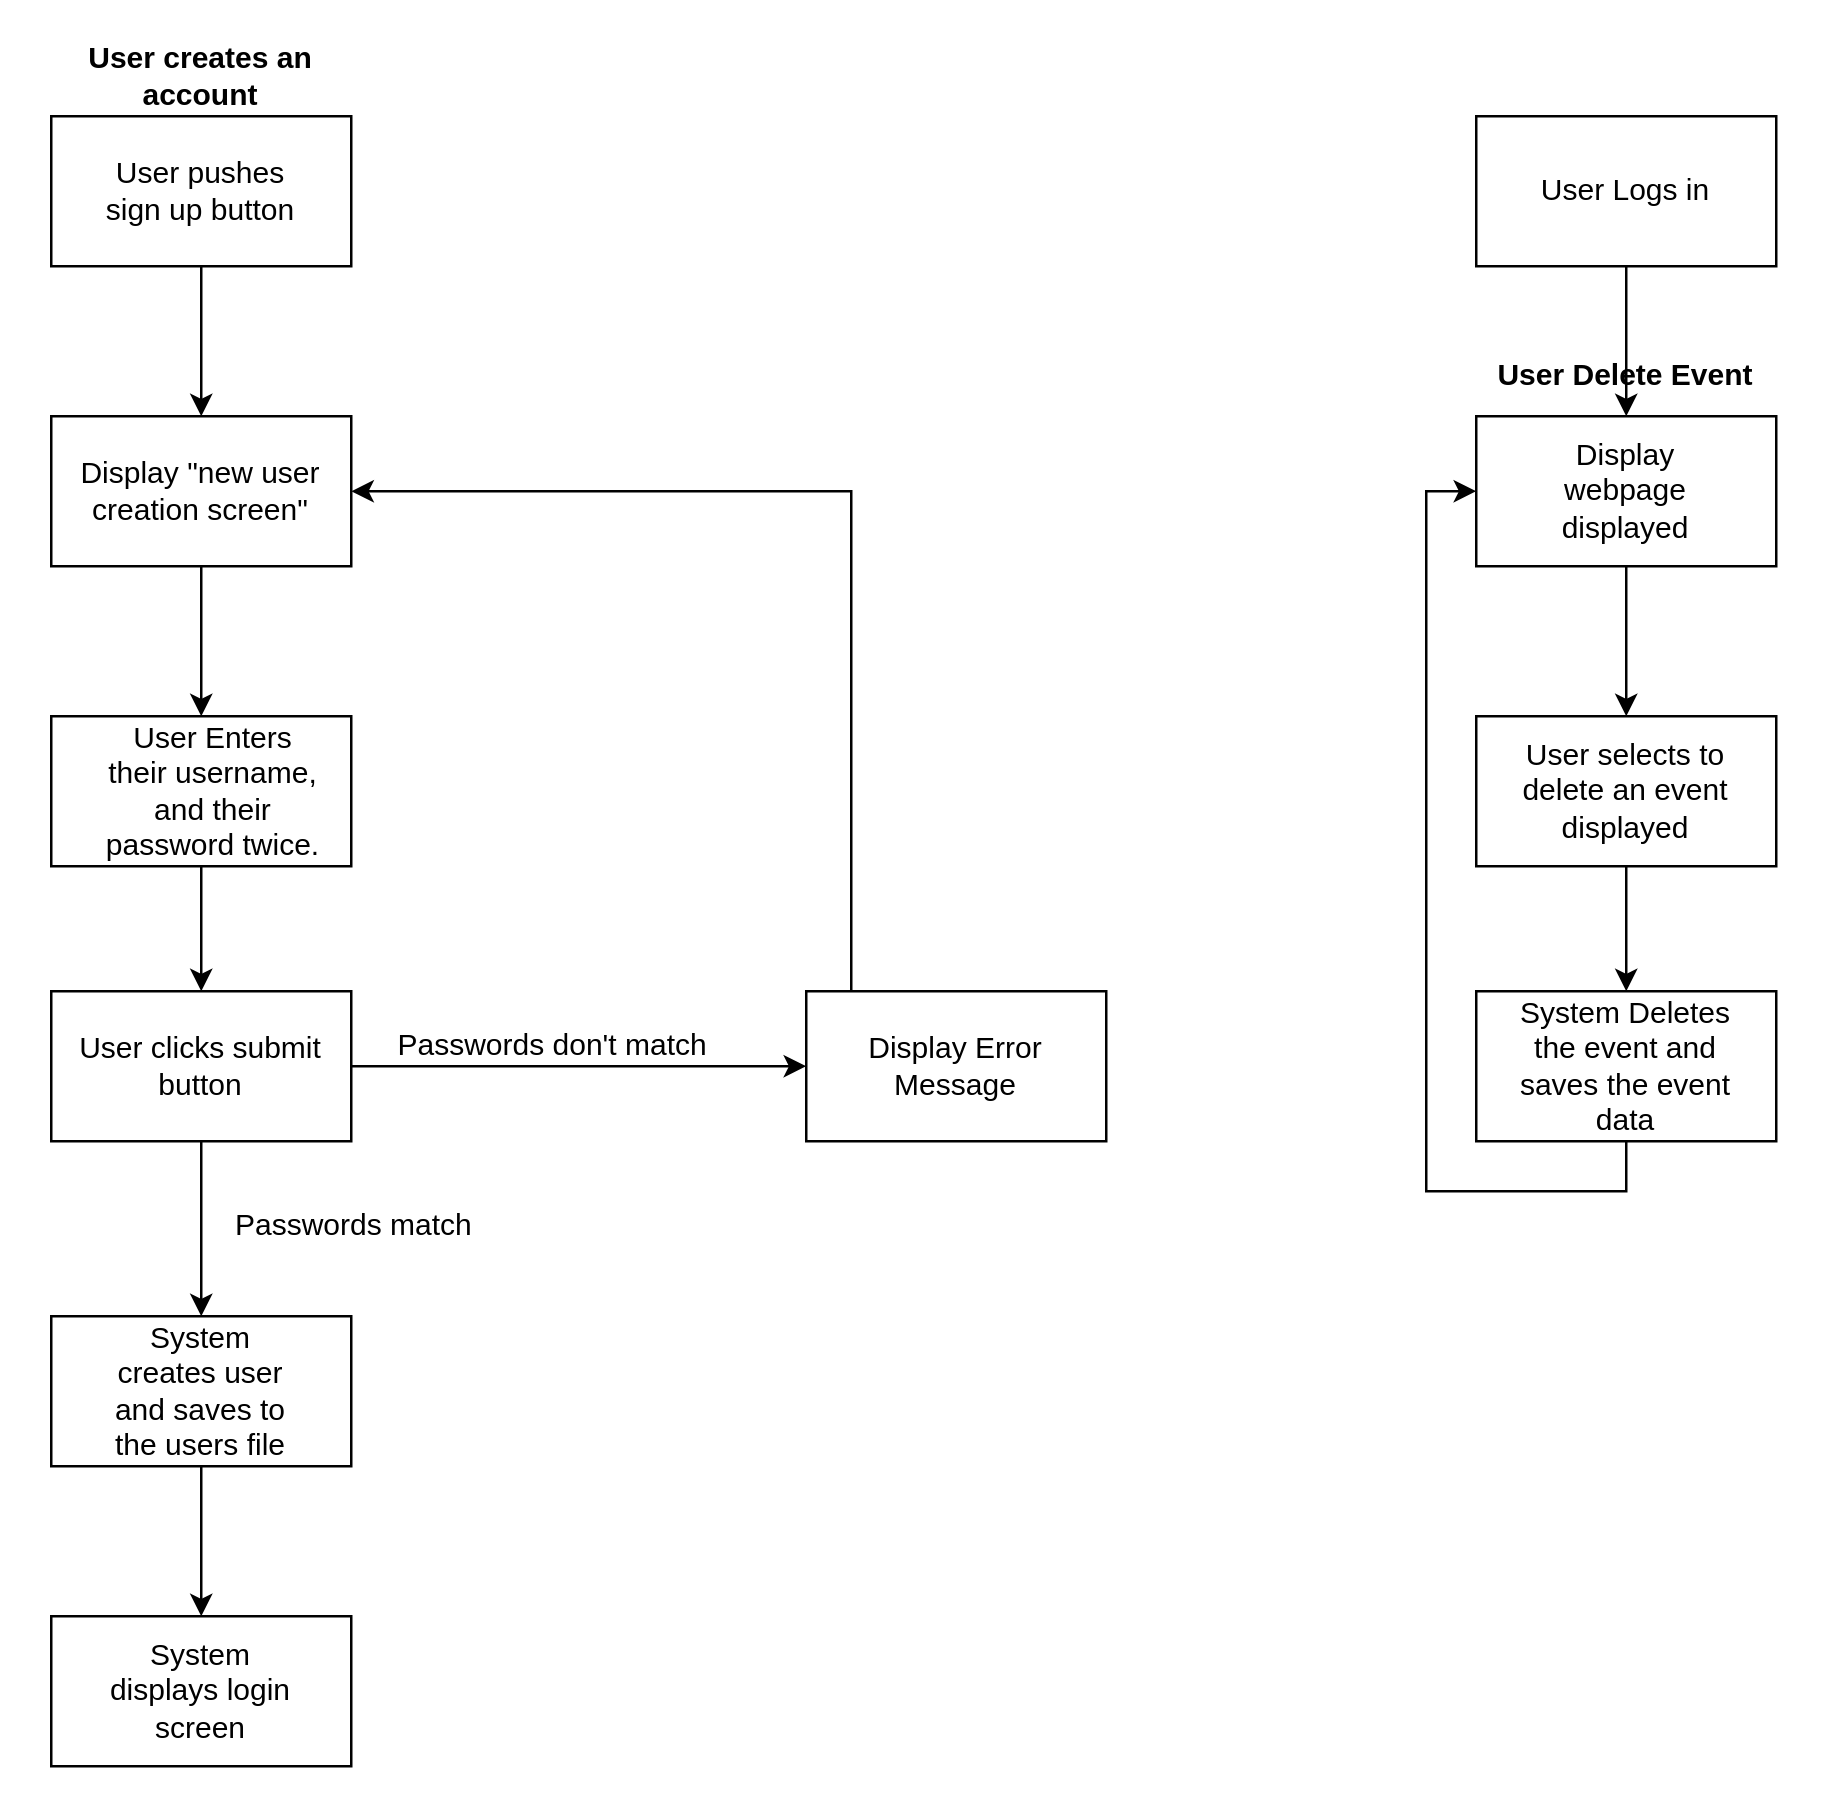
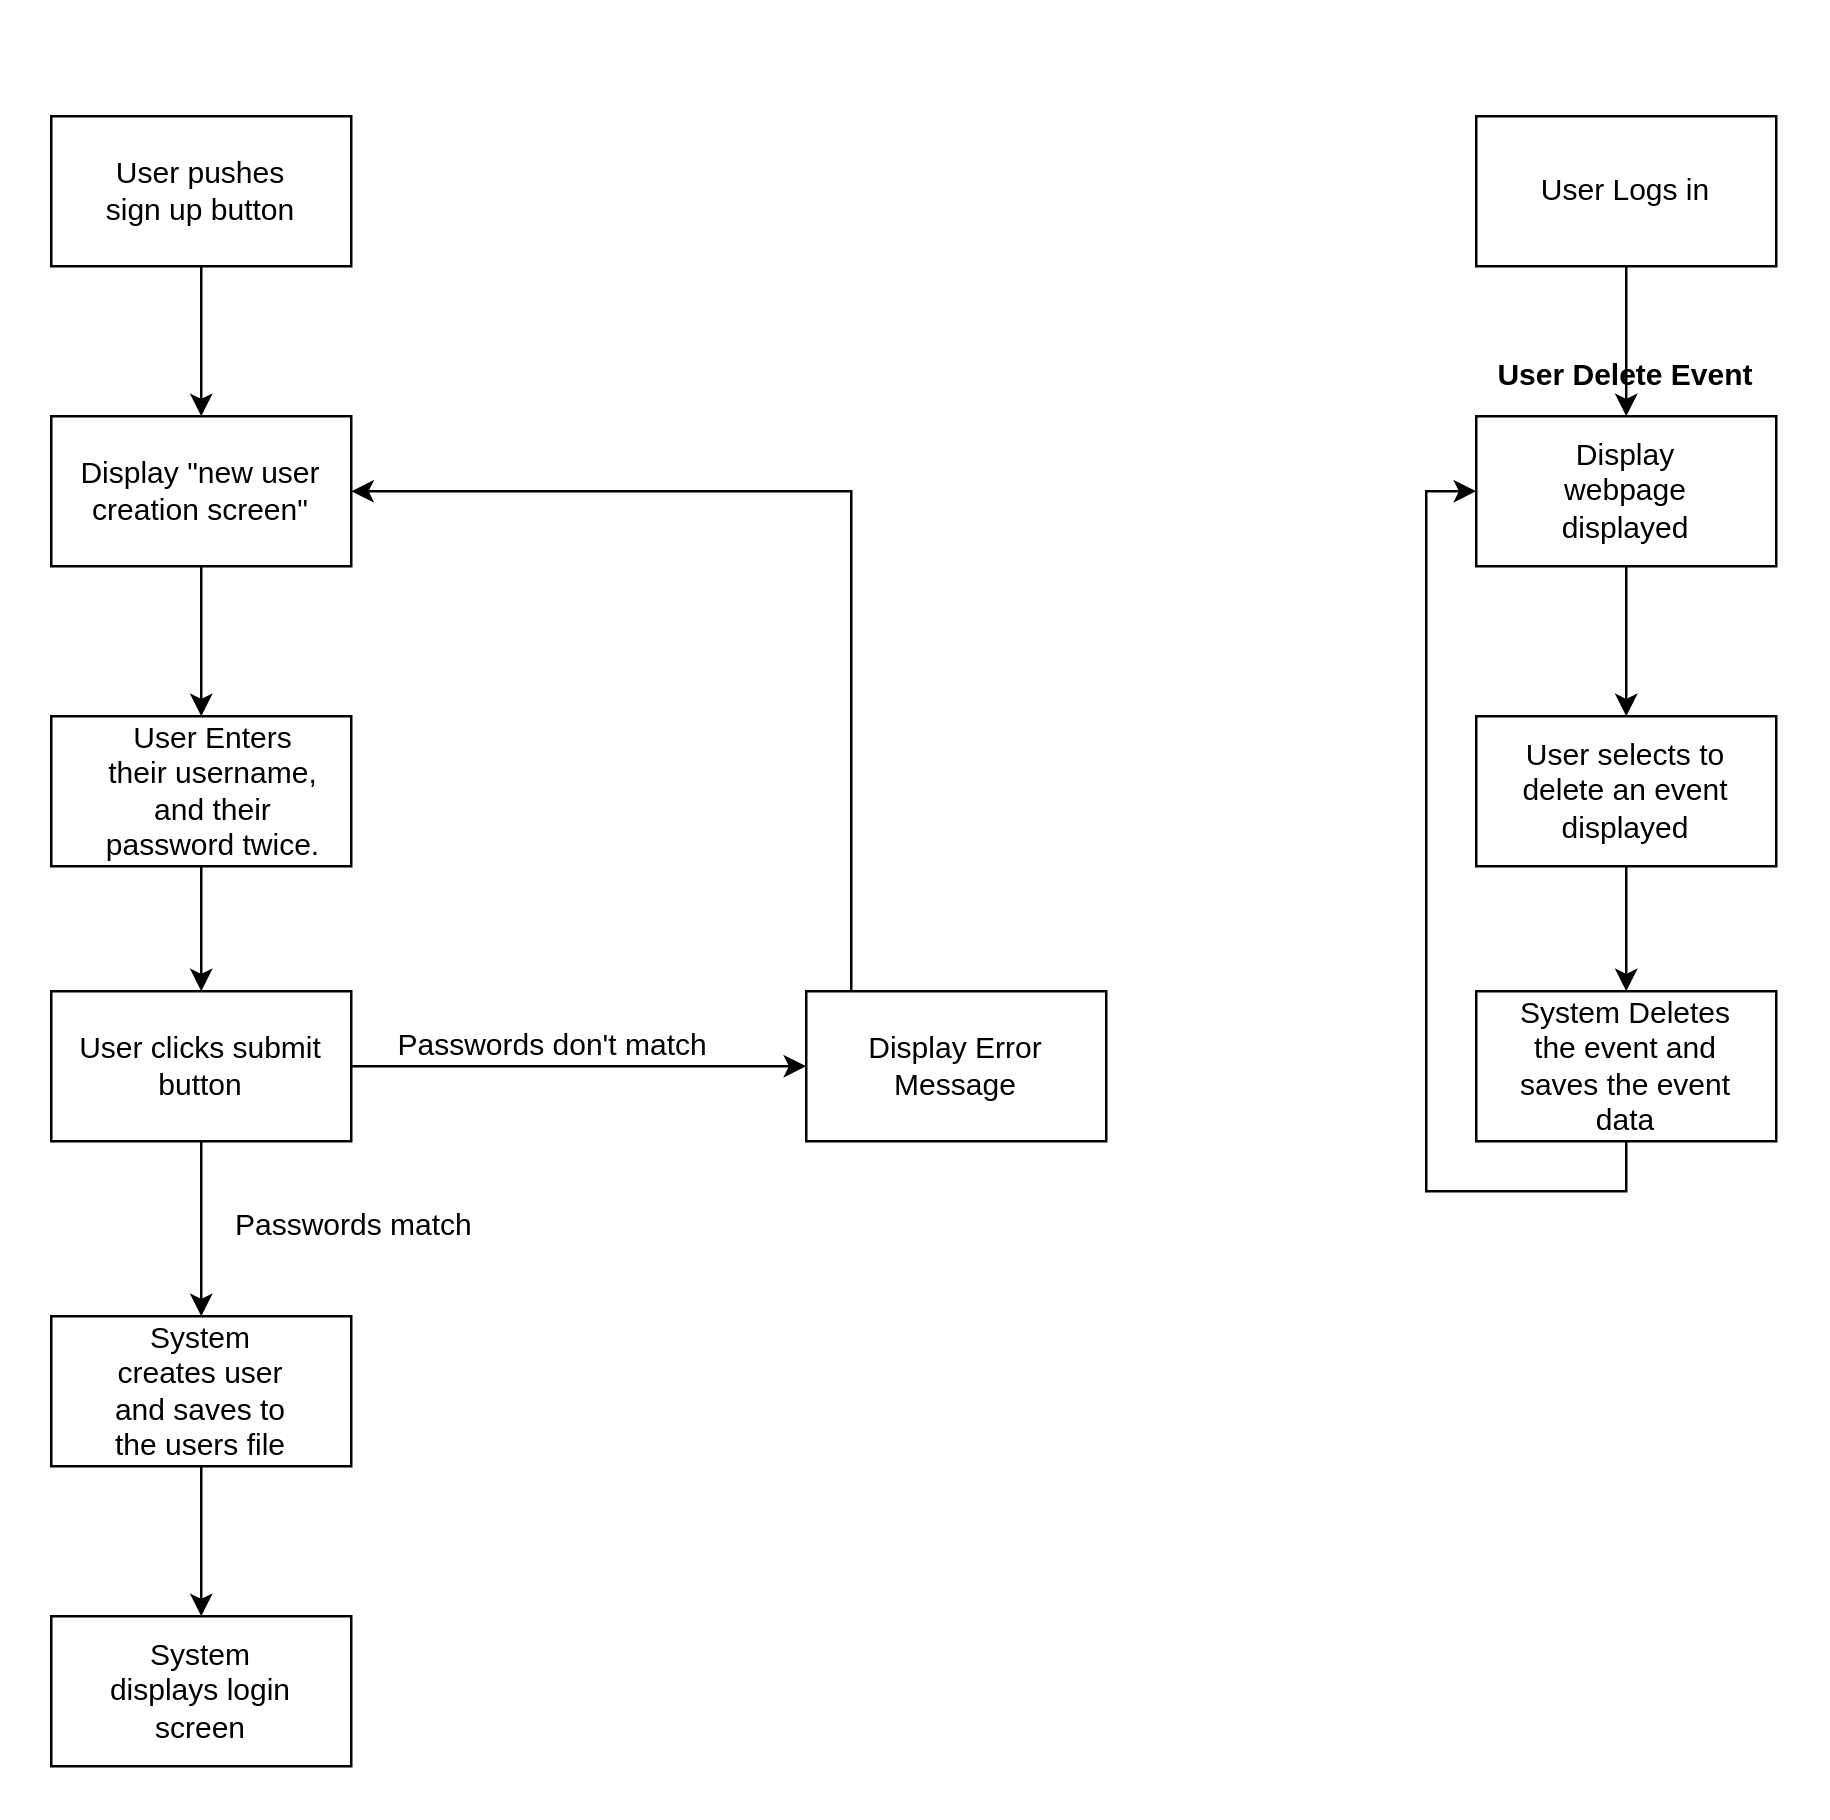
node "User creates an account": removed
